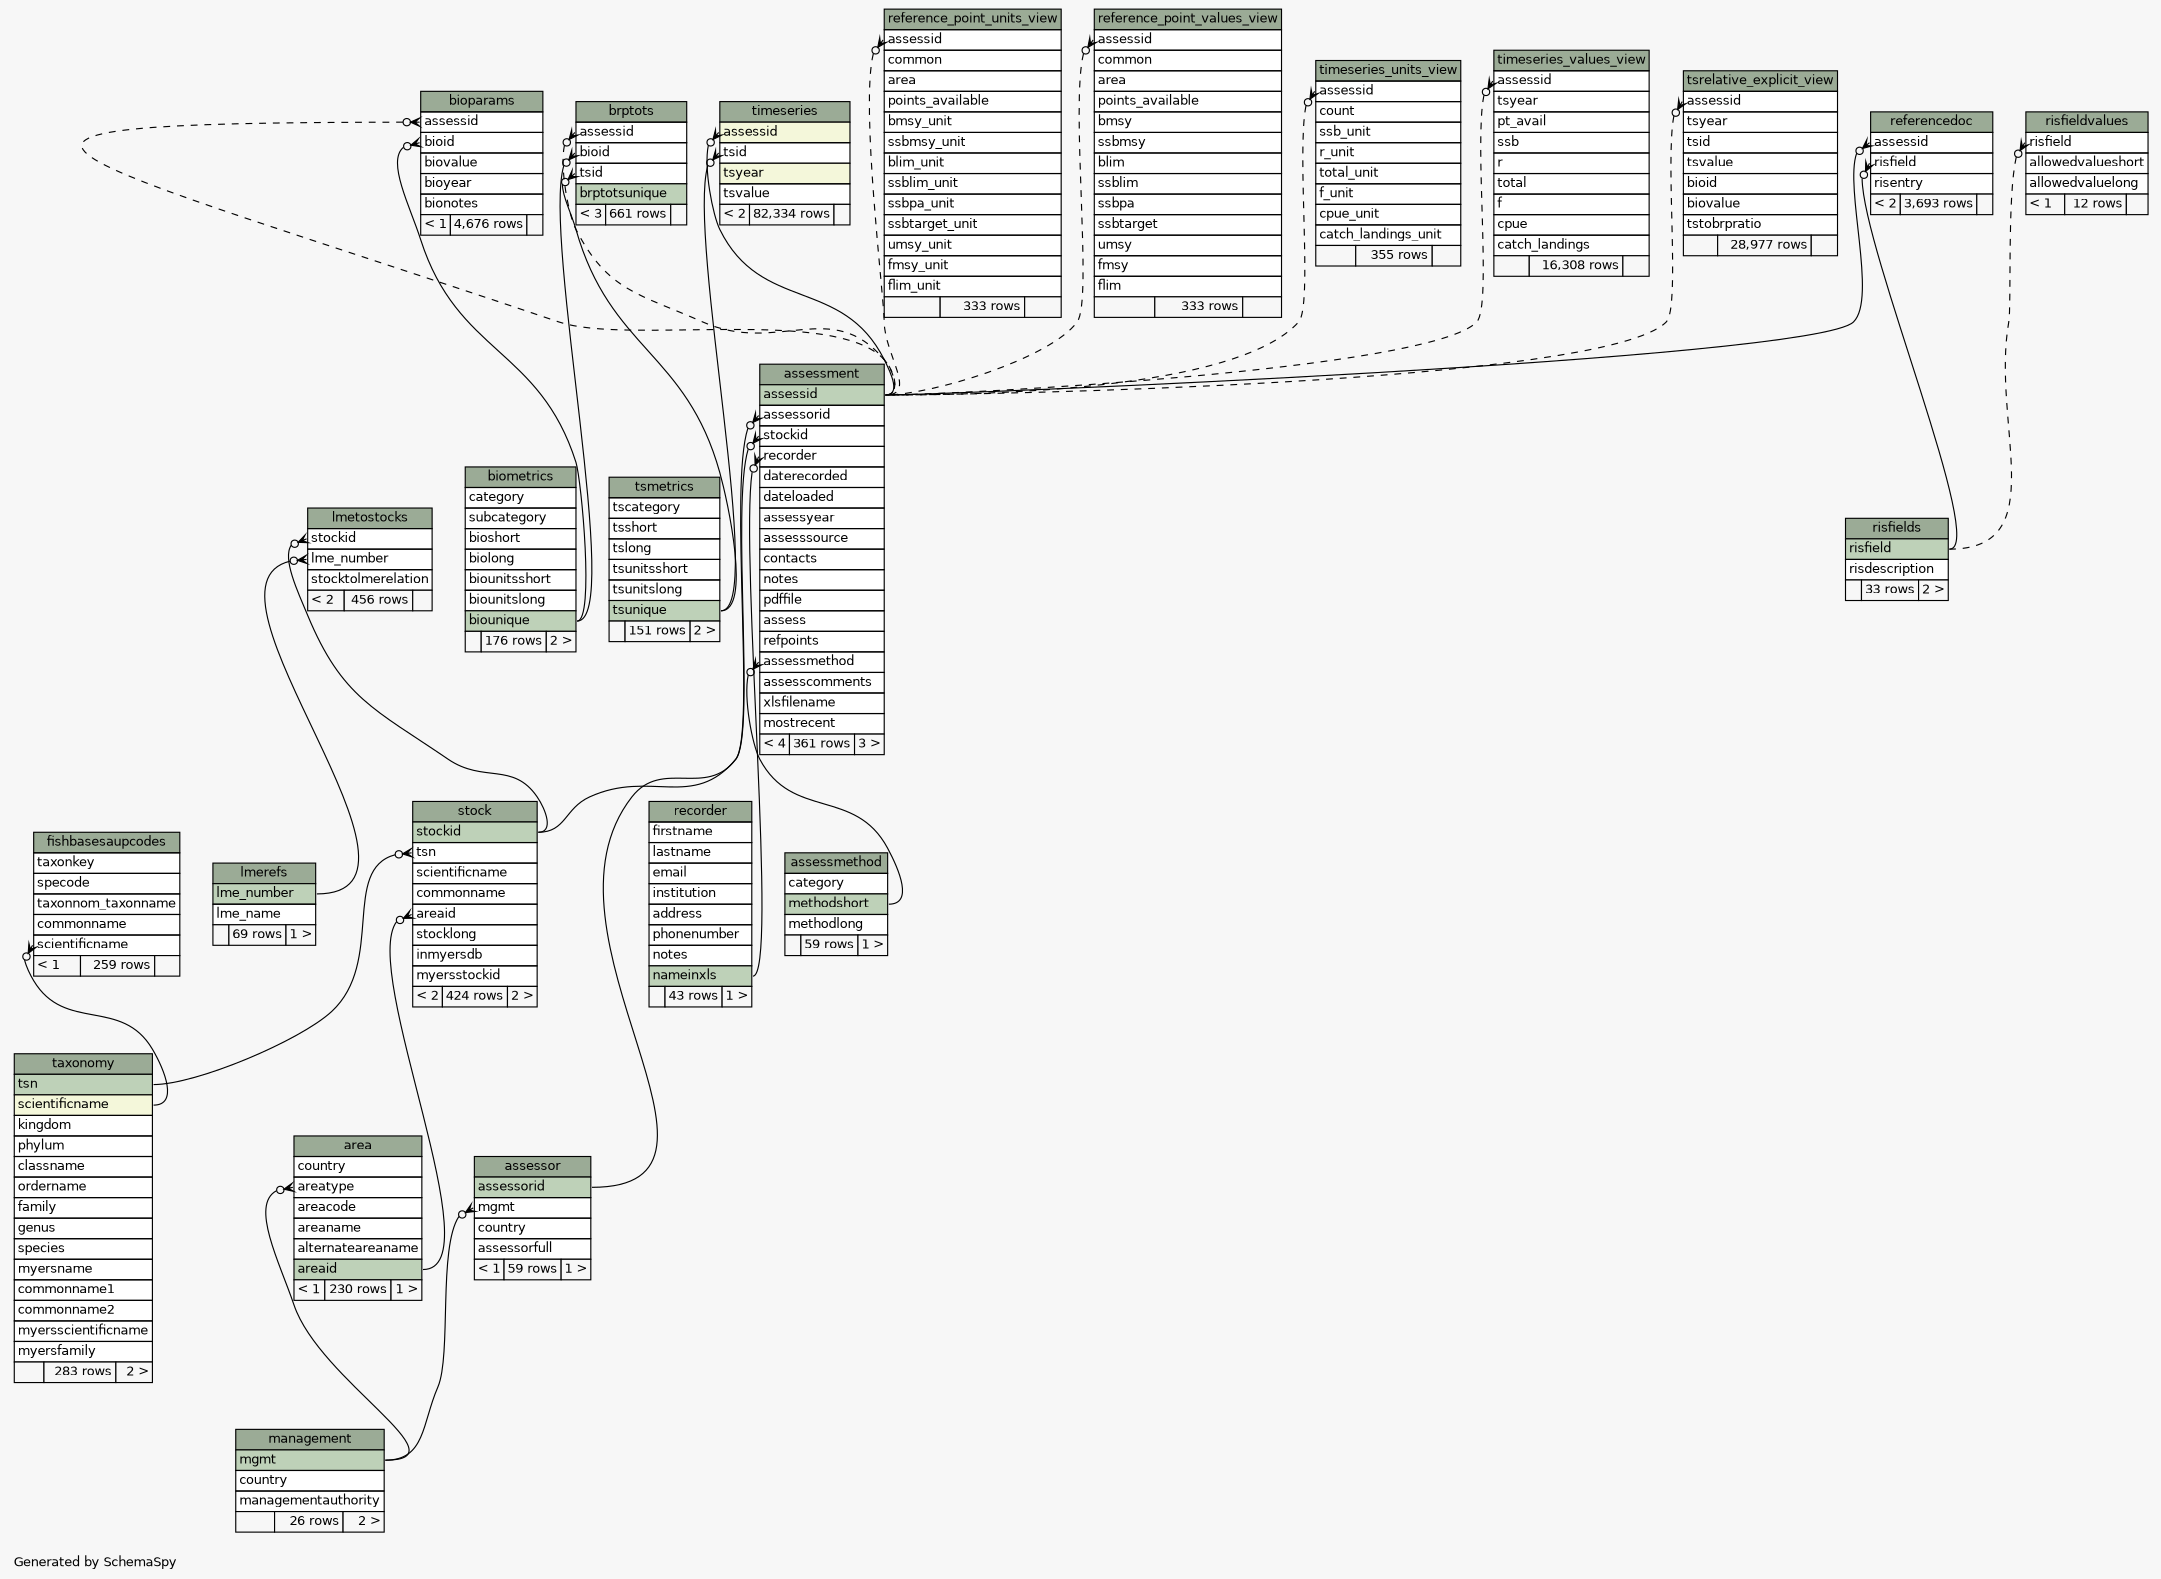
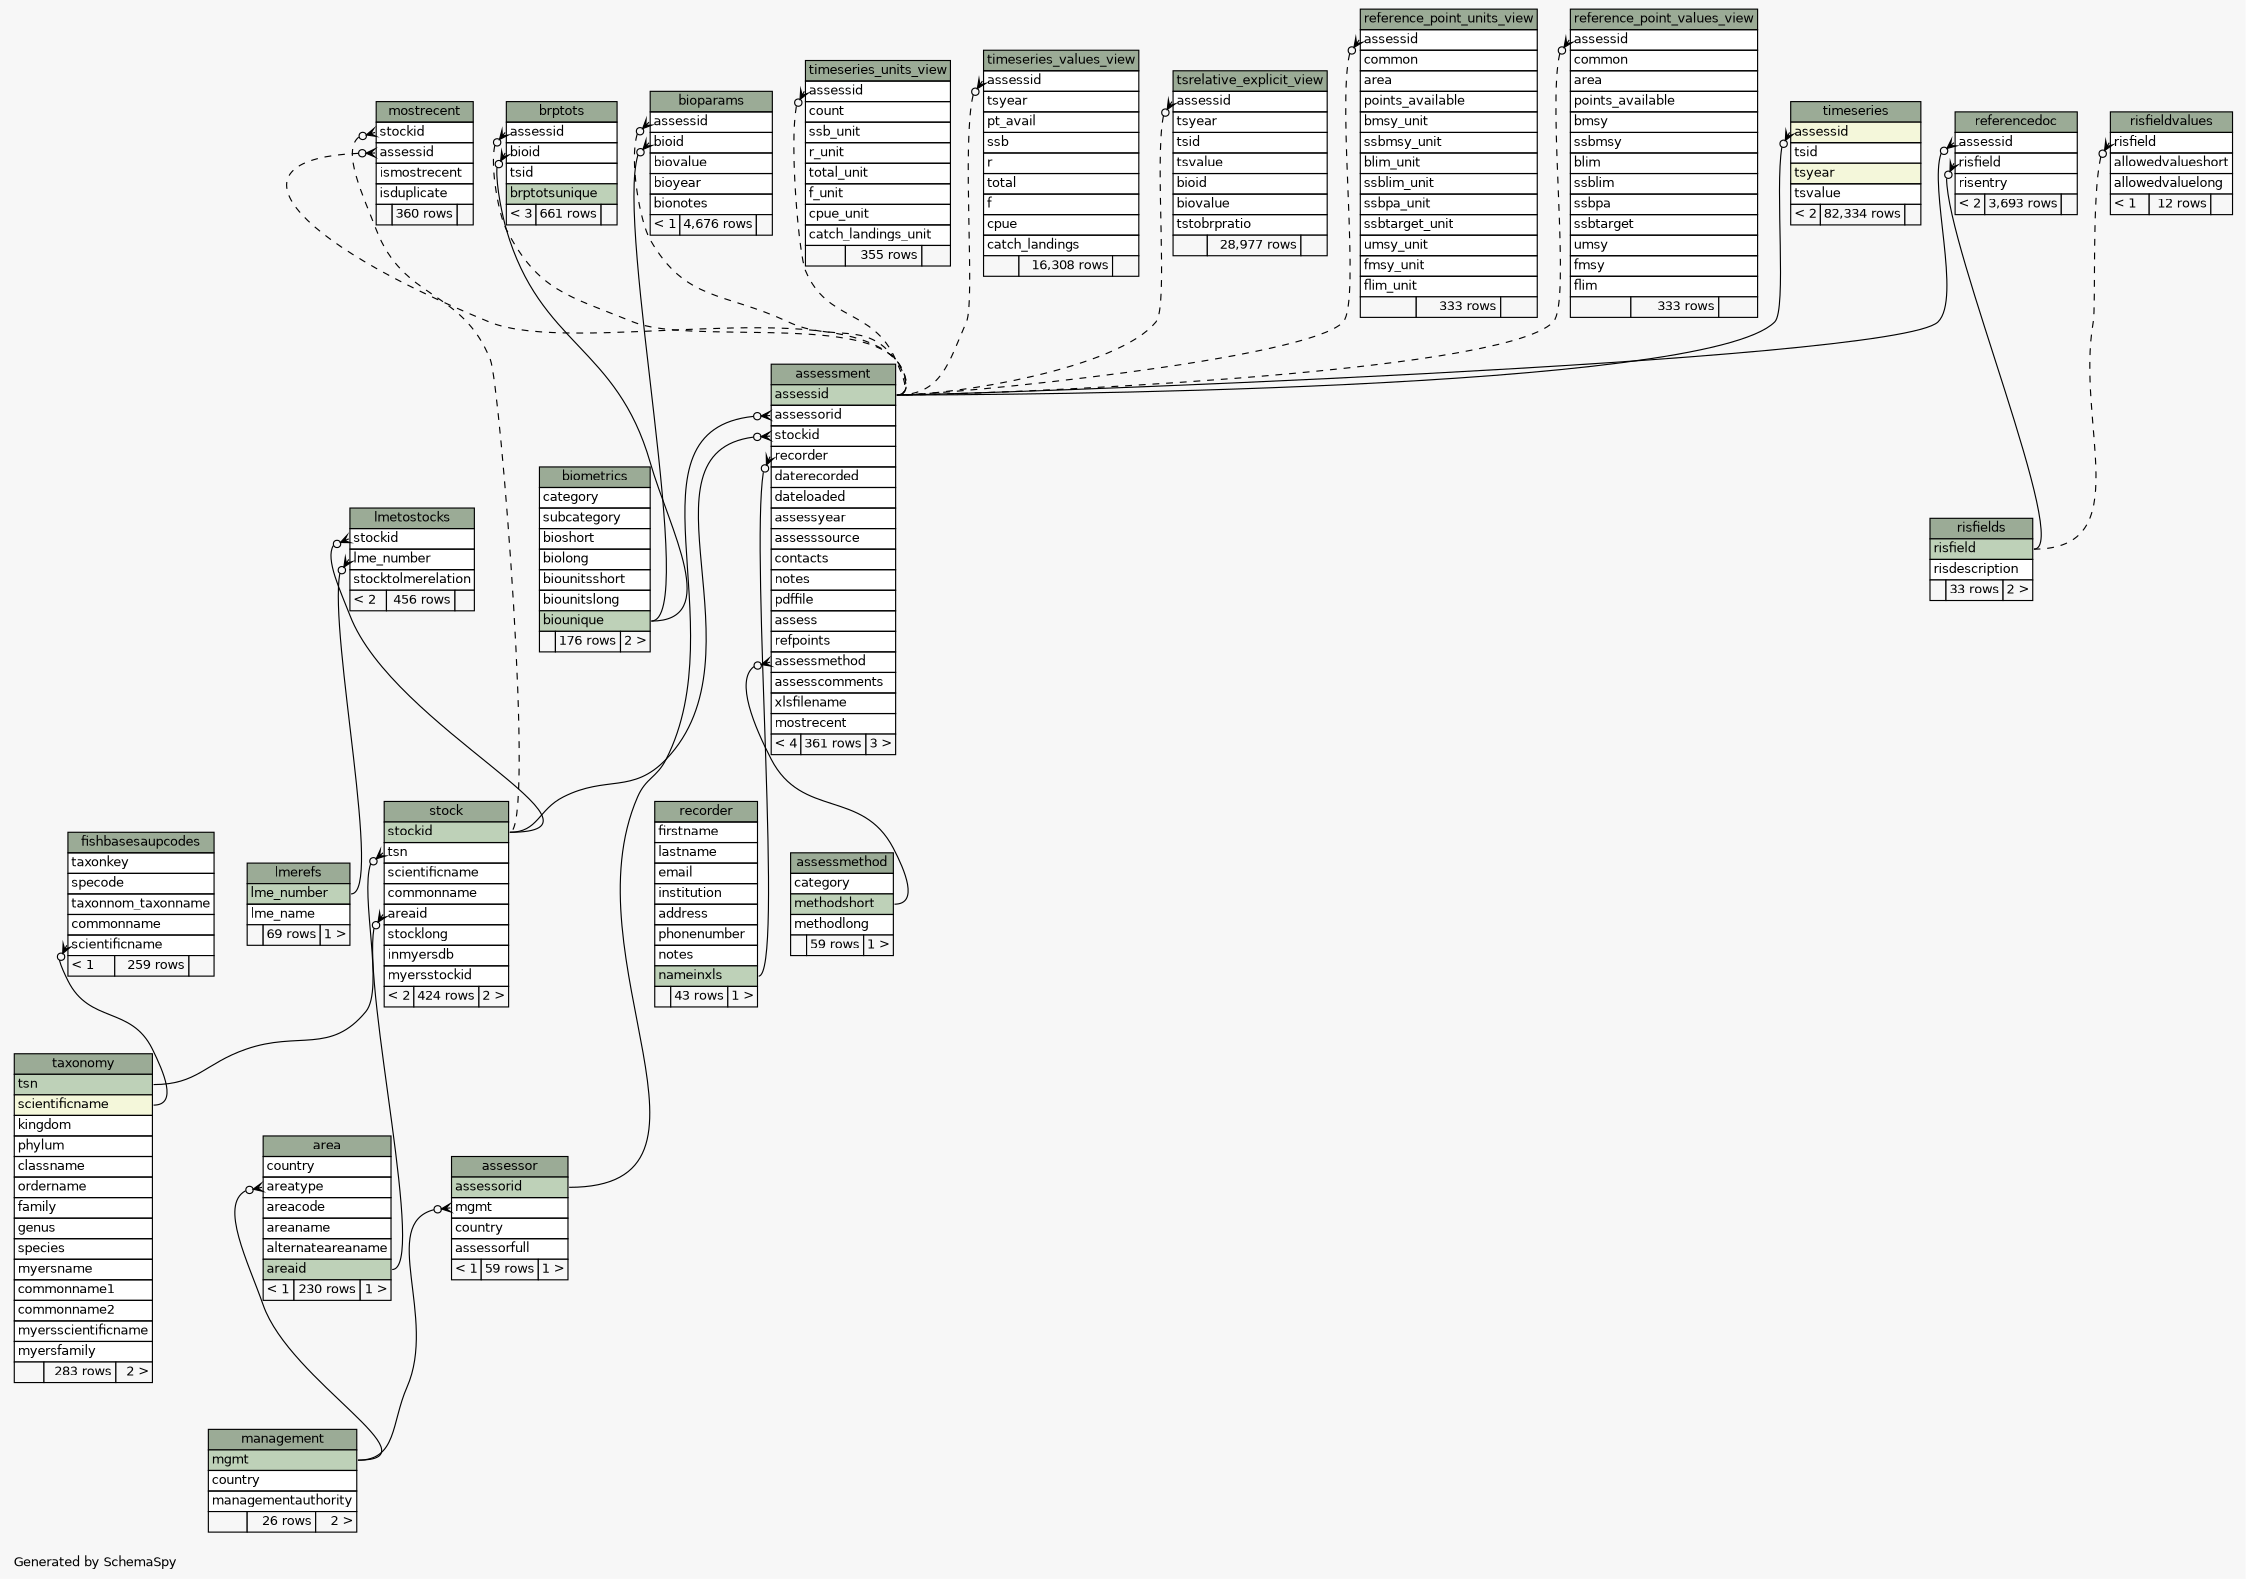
node "mostrecent": added
node "tsmetrics": removed
